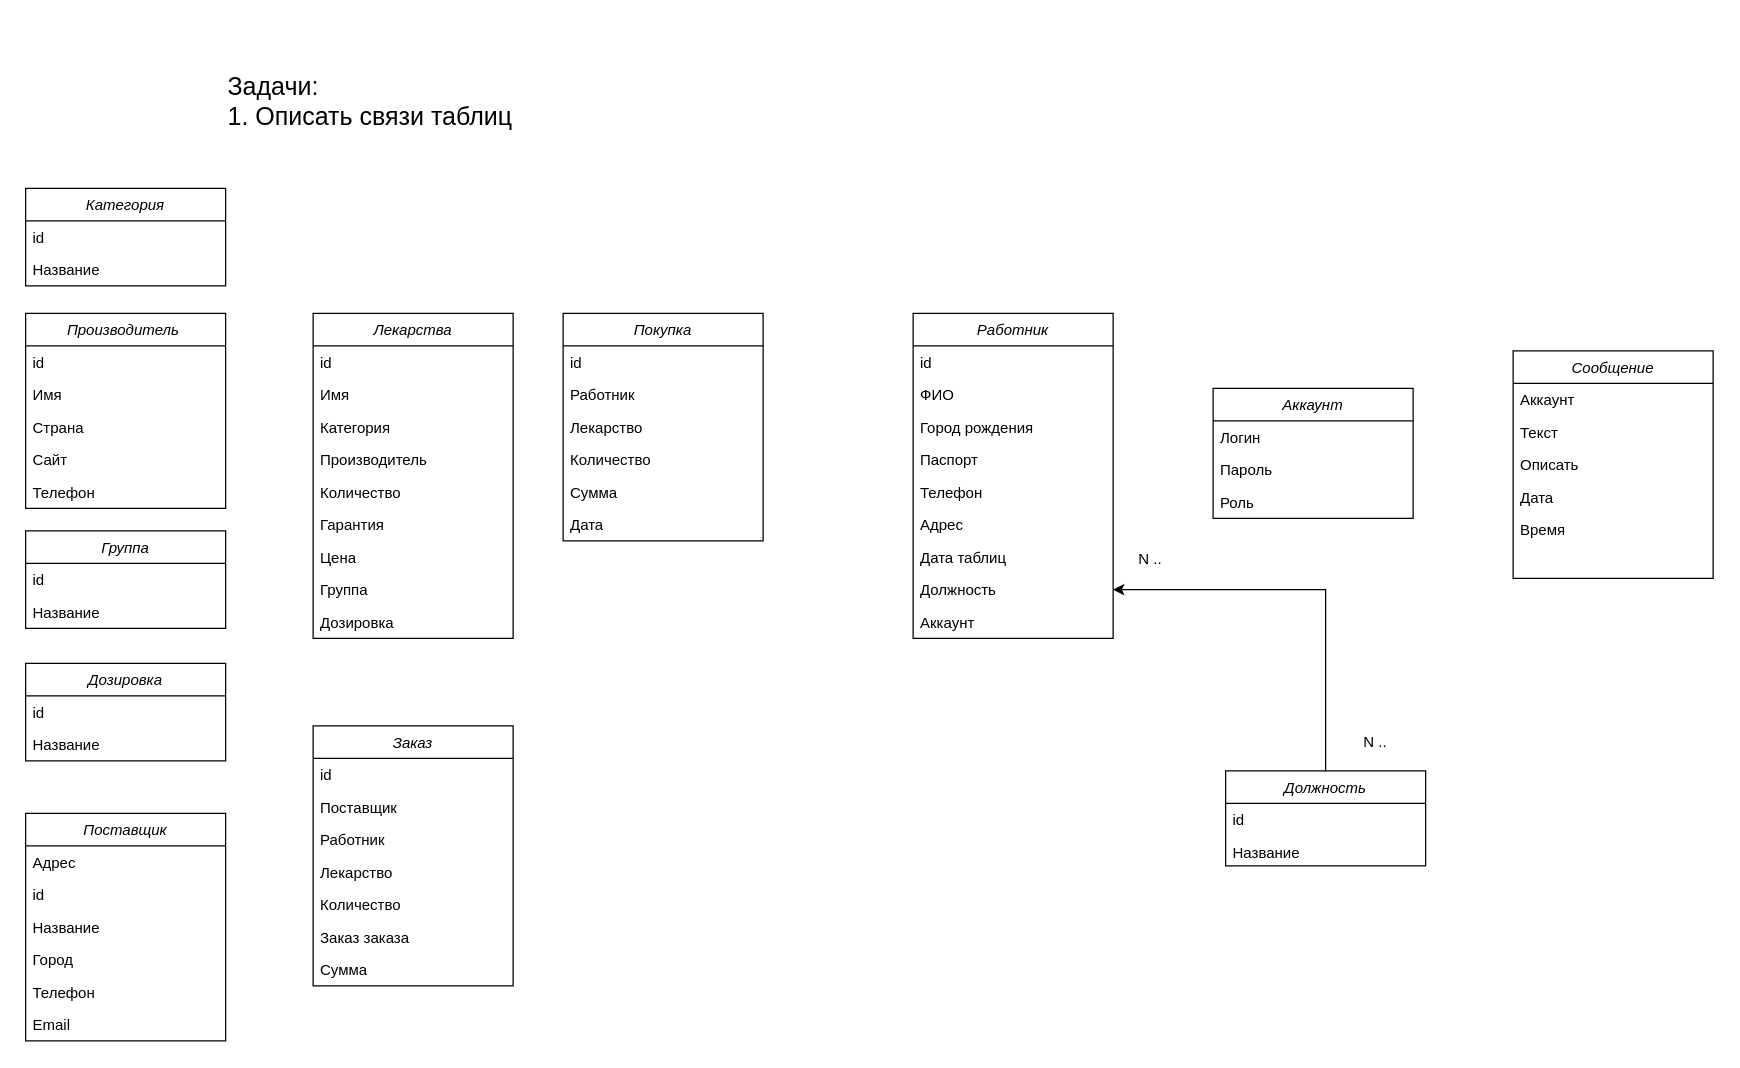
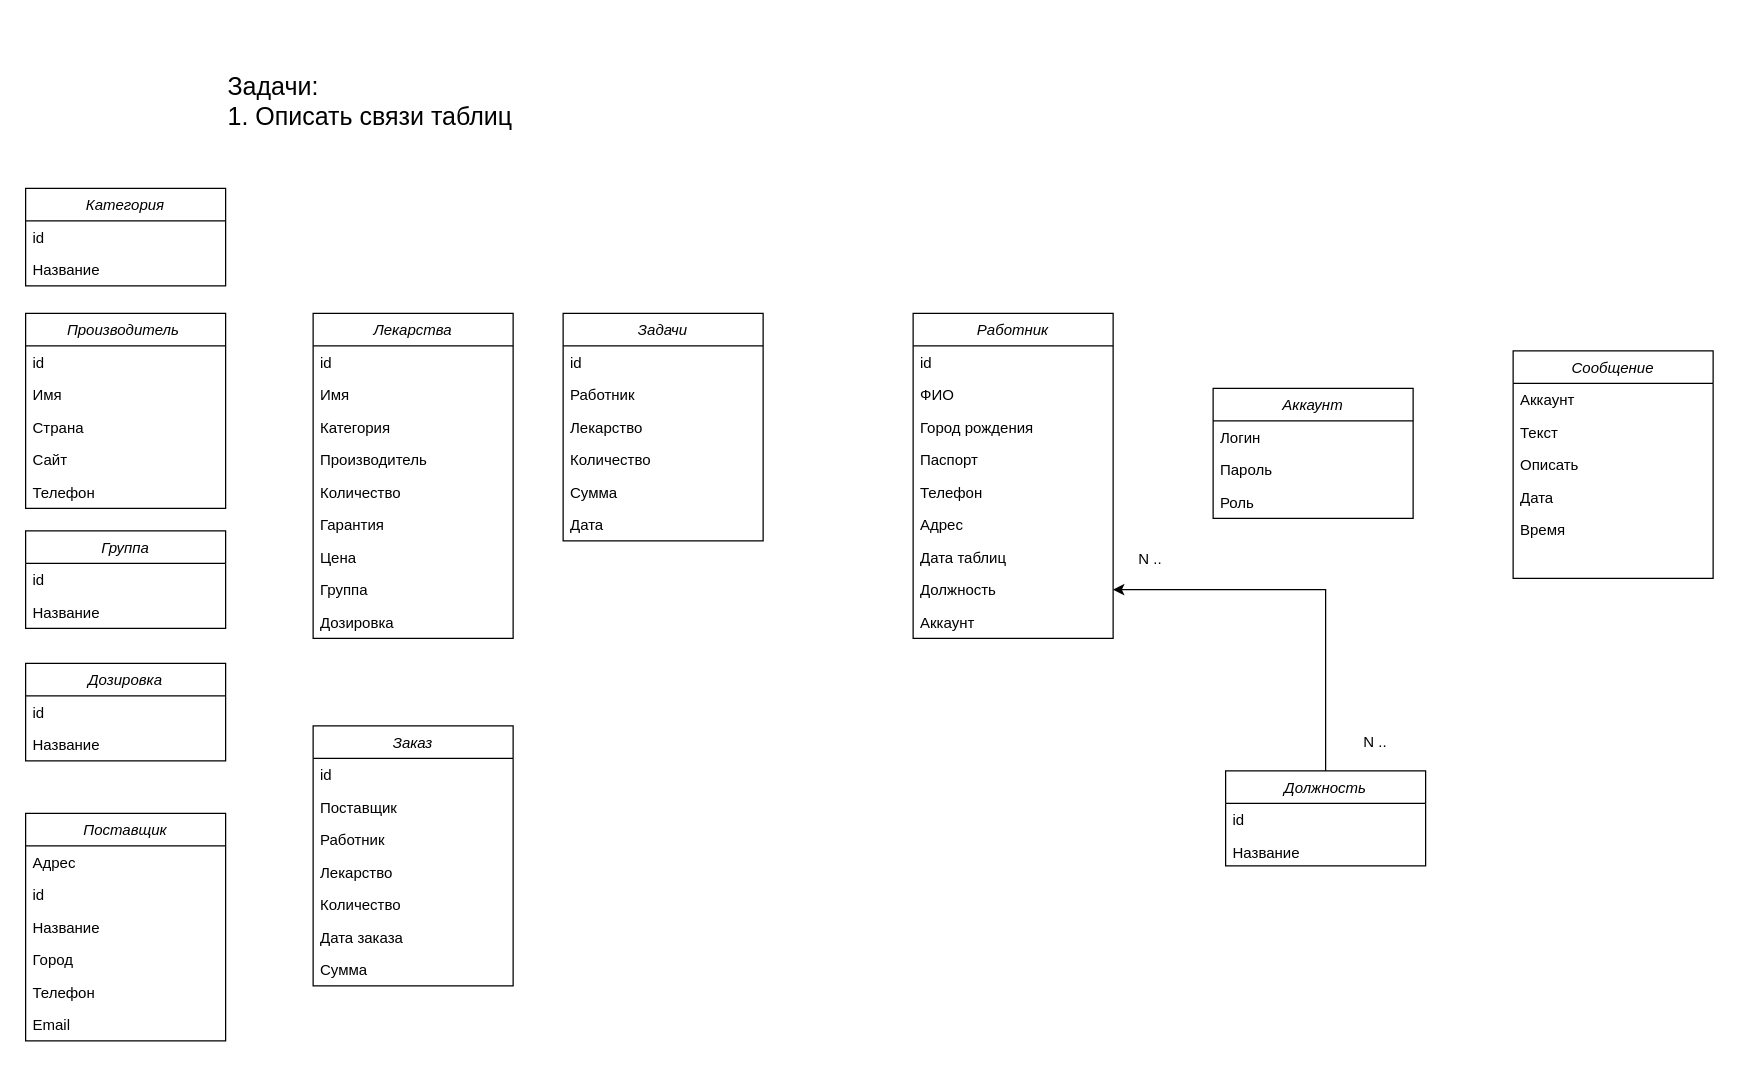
node "Покупка": label "Покупка" -> "Задачи"
node "Заказ заказа": label "Заказ заказа" -> "Дата заказа"
